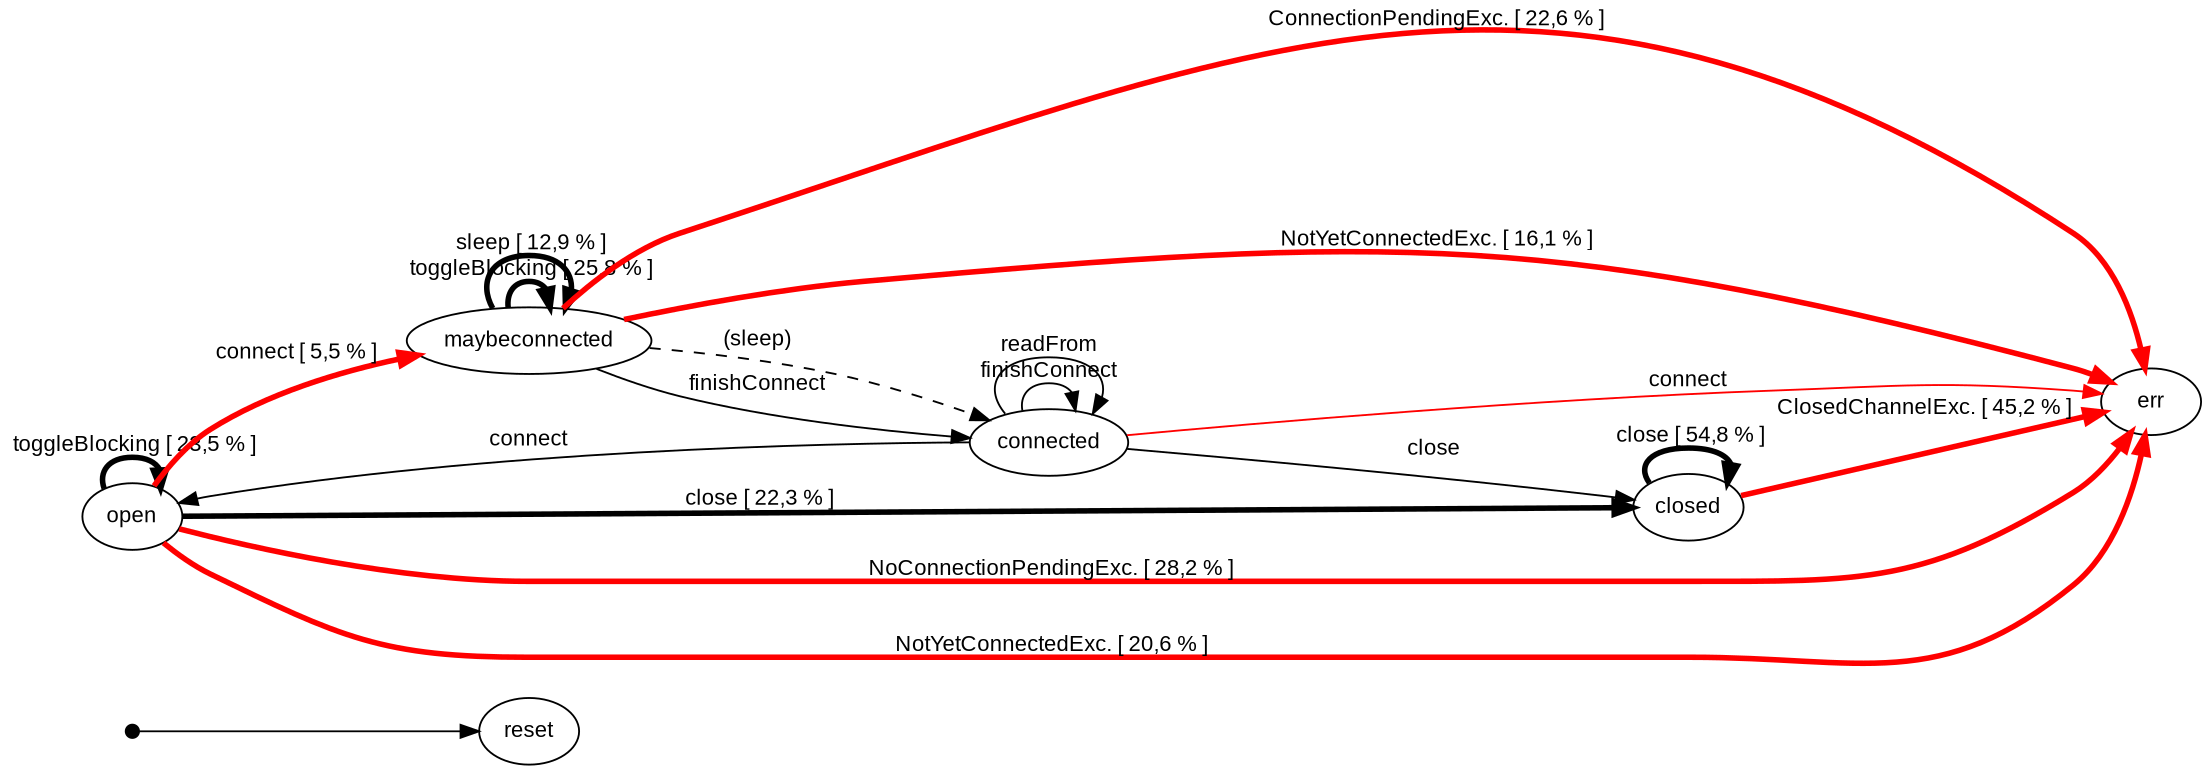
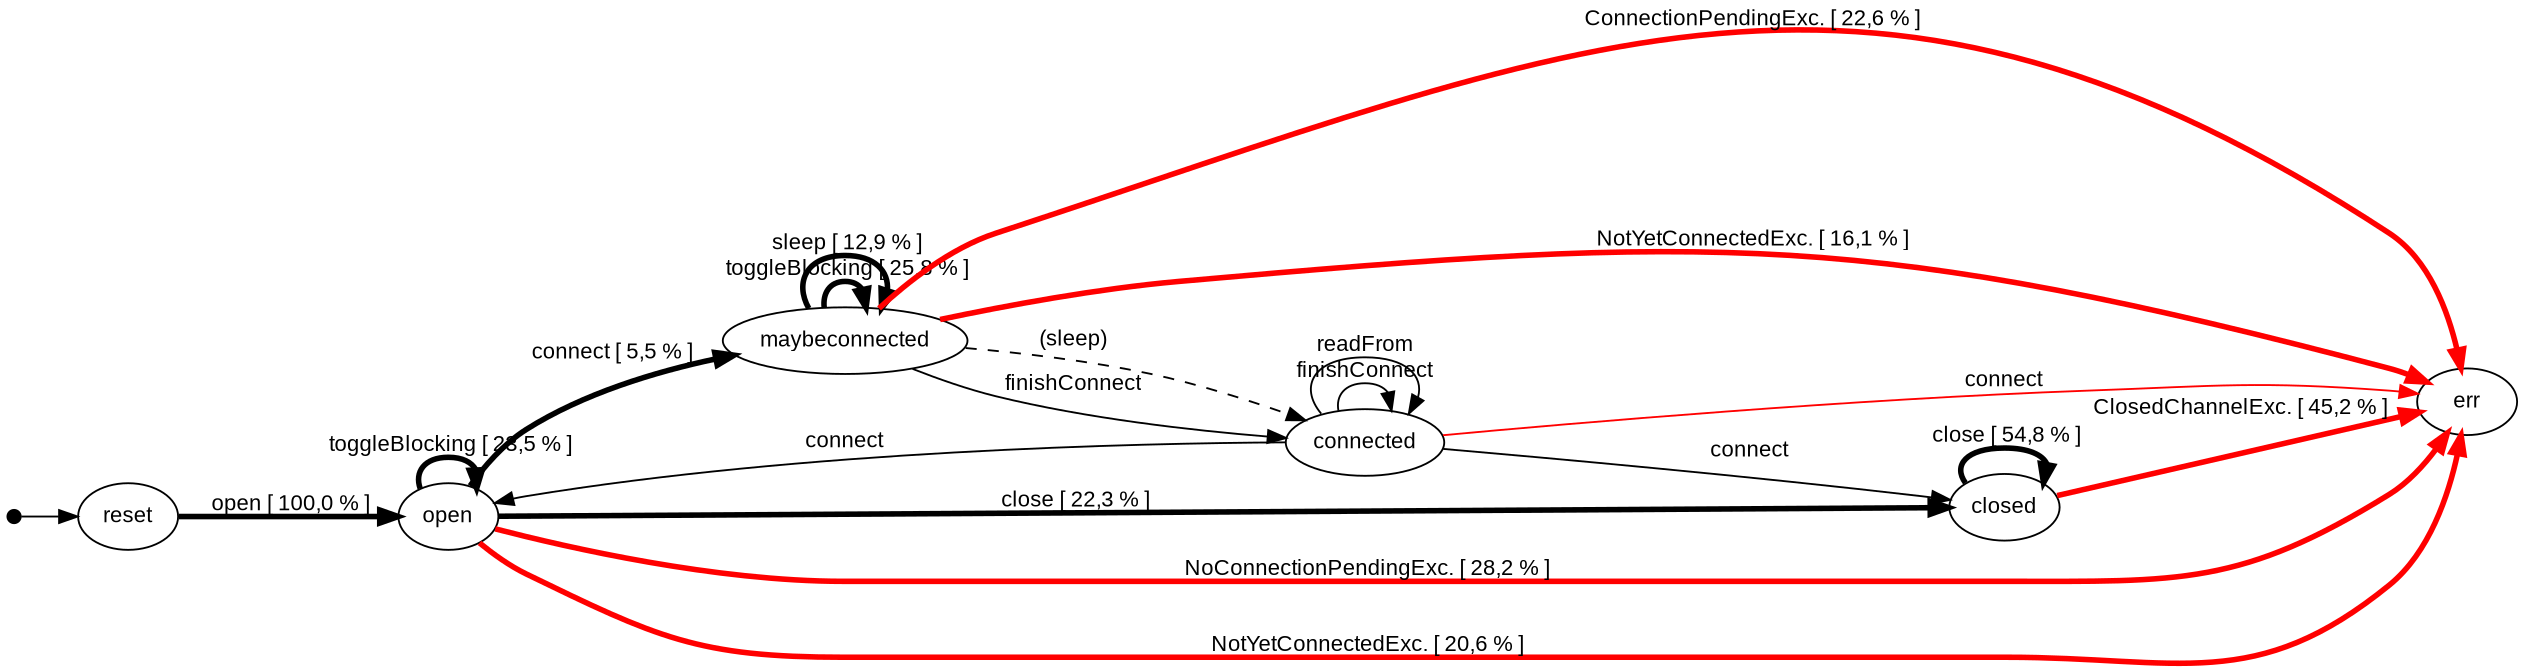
edge "open" -> "maybeconnected": color red -> black
edge "connected" -> "closed": label " close " -> " connect "
edge "reset" -> "open": added, label "open [ 100,0 % ]"
